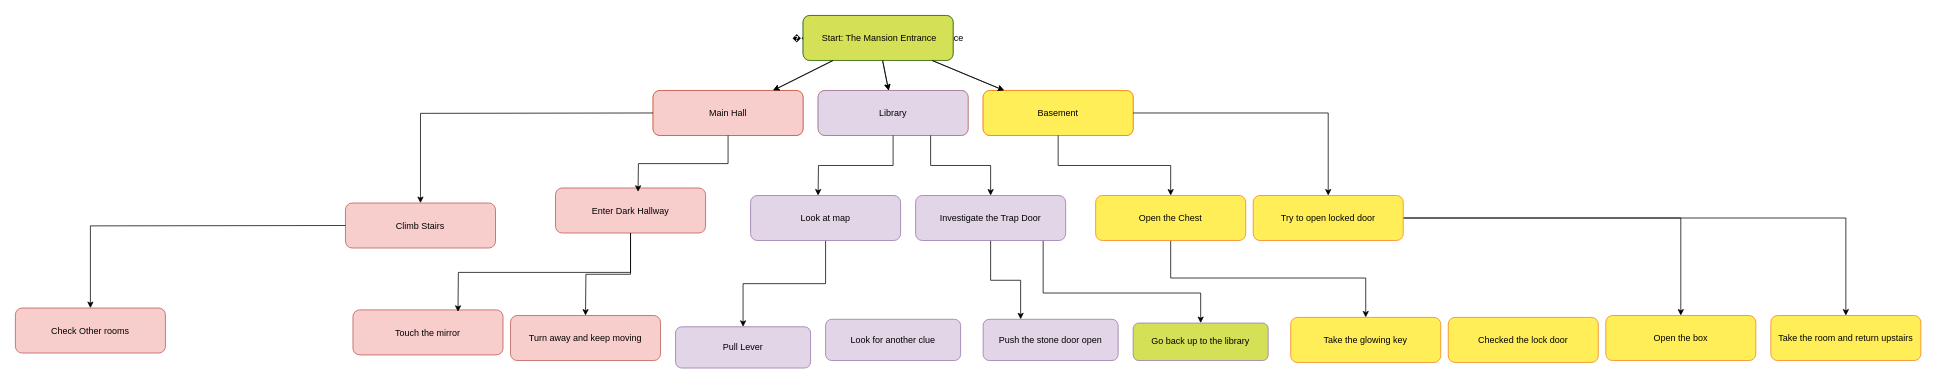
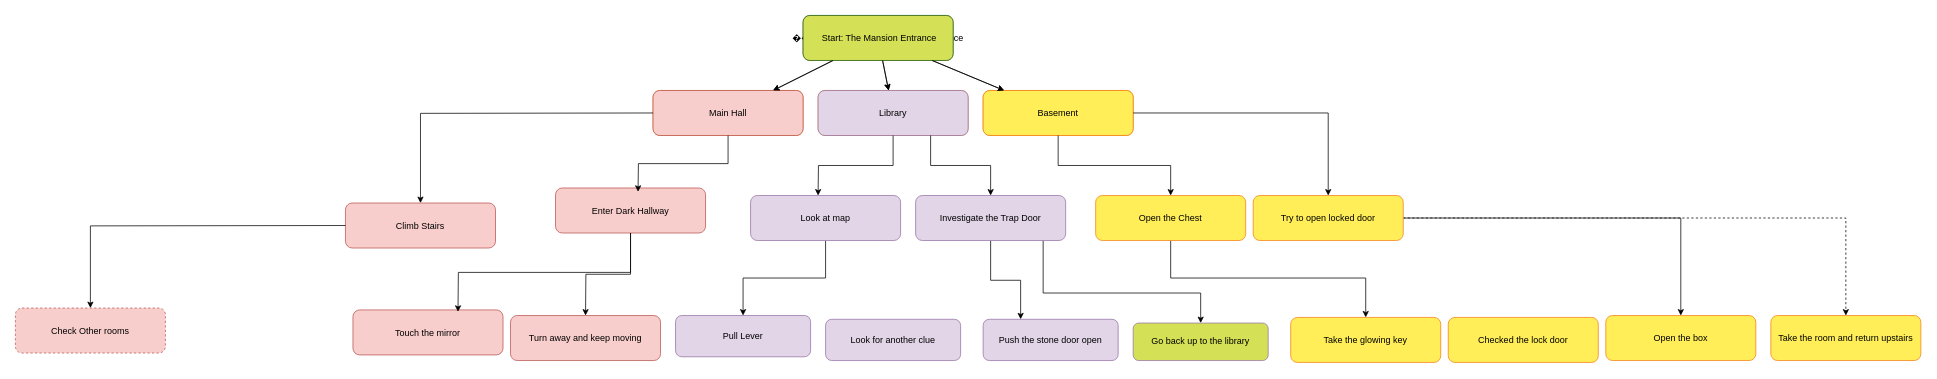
edge "Try to open locked door" -> "Take the room and return upstairs": style solid -> dashed
node "Check Other rooms": style solid -> dashed
node "Pull Lever": moved (743, 347) -> (743, 336)
